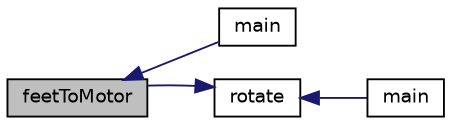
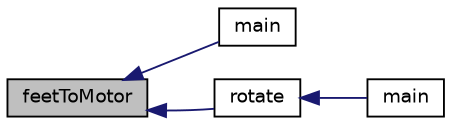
edge "feetToMotor" -> "rotate": reversed
